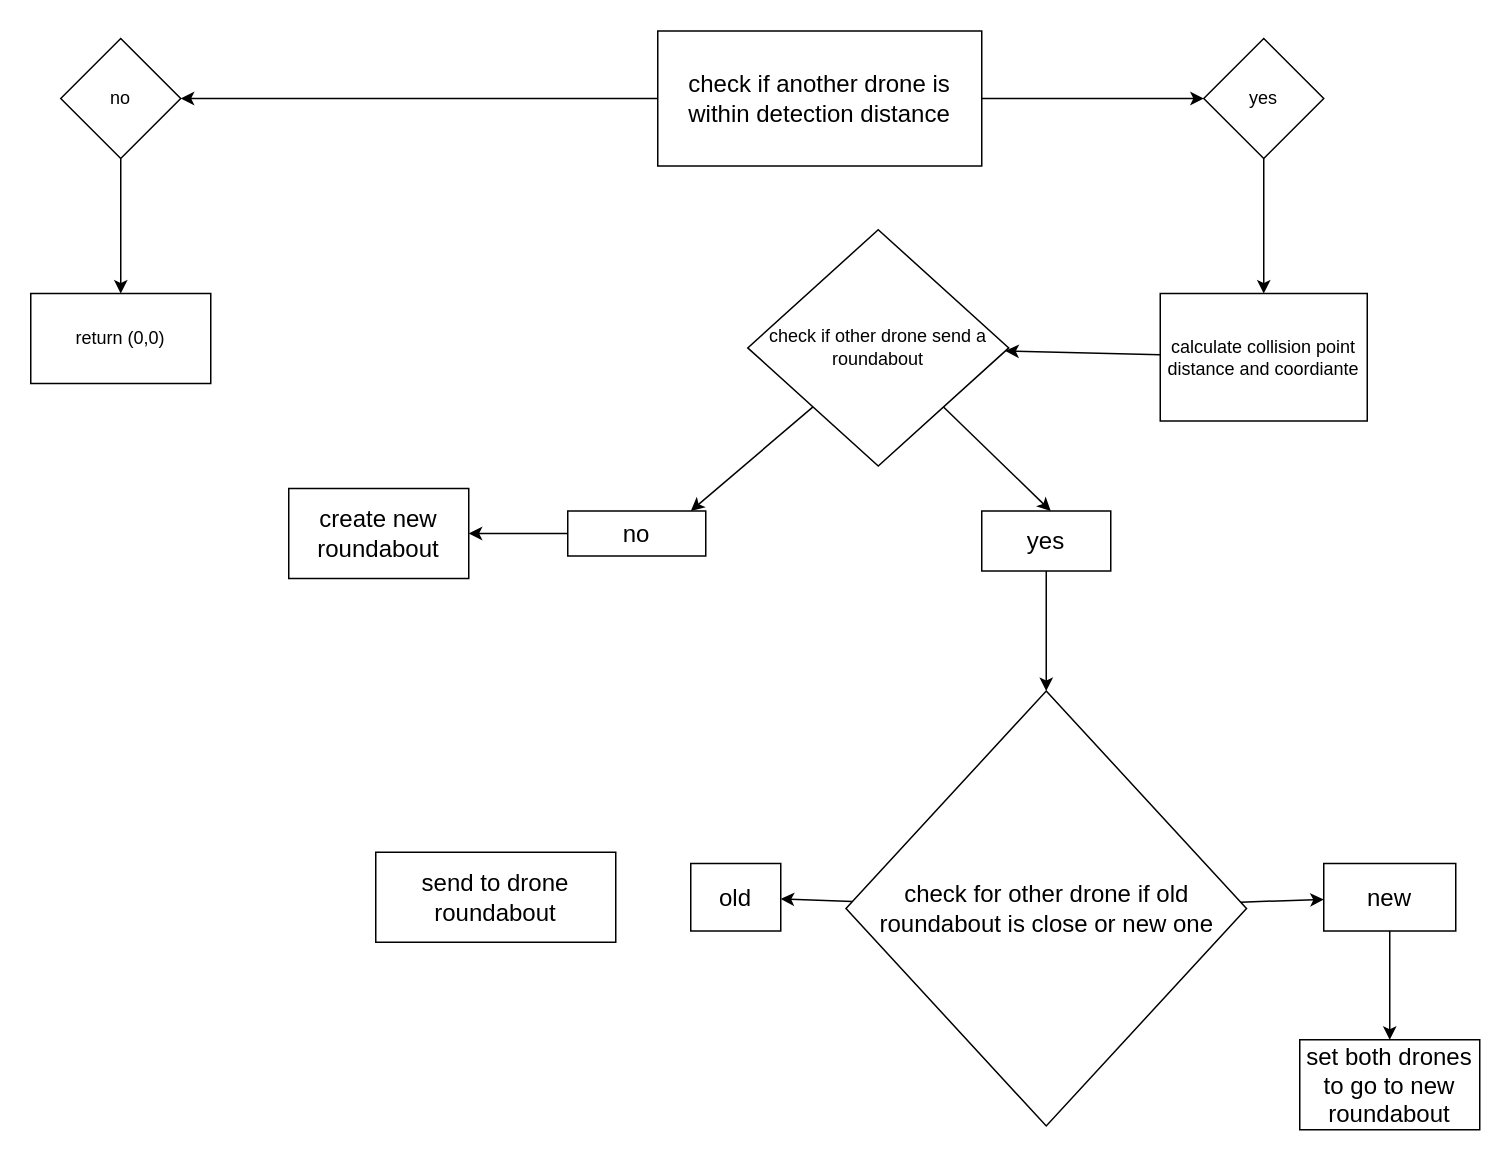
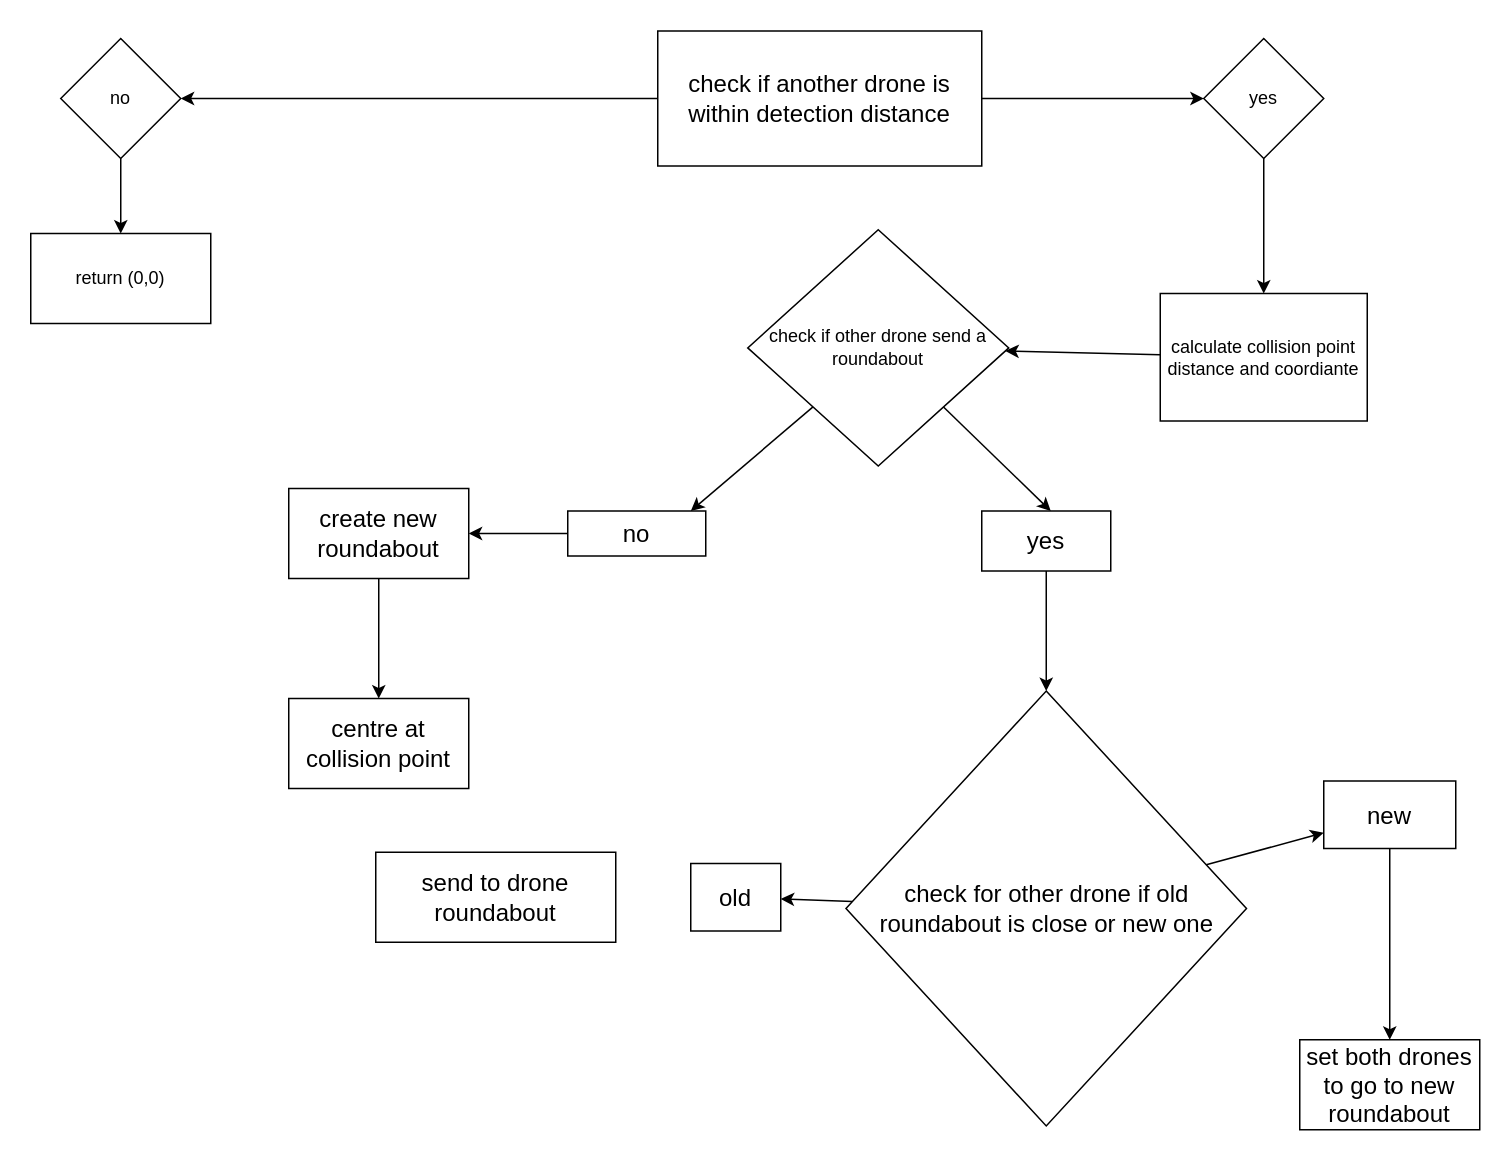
node "return (0,0)": moved (121, 338) -> (121, 278)
edge "create new roundabout" -> "centre at collision point": added
node "centre at collision point": added
node "new": moved (1390, 897) -> (1390, 815)
